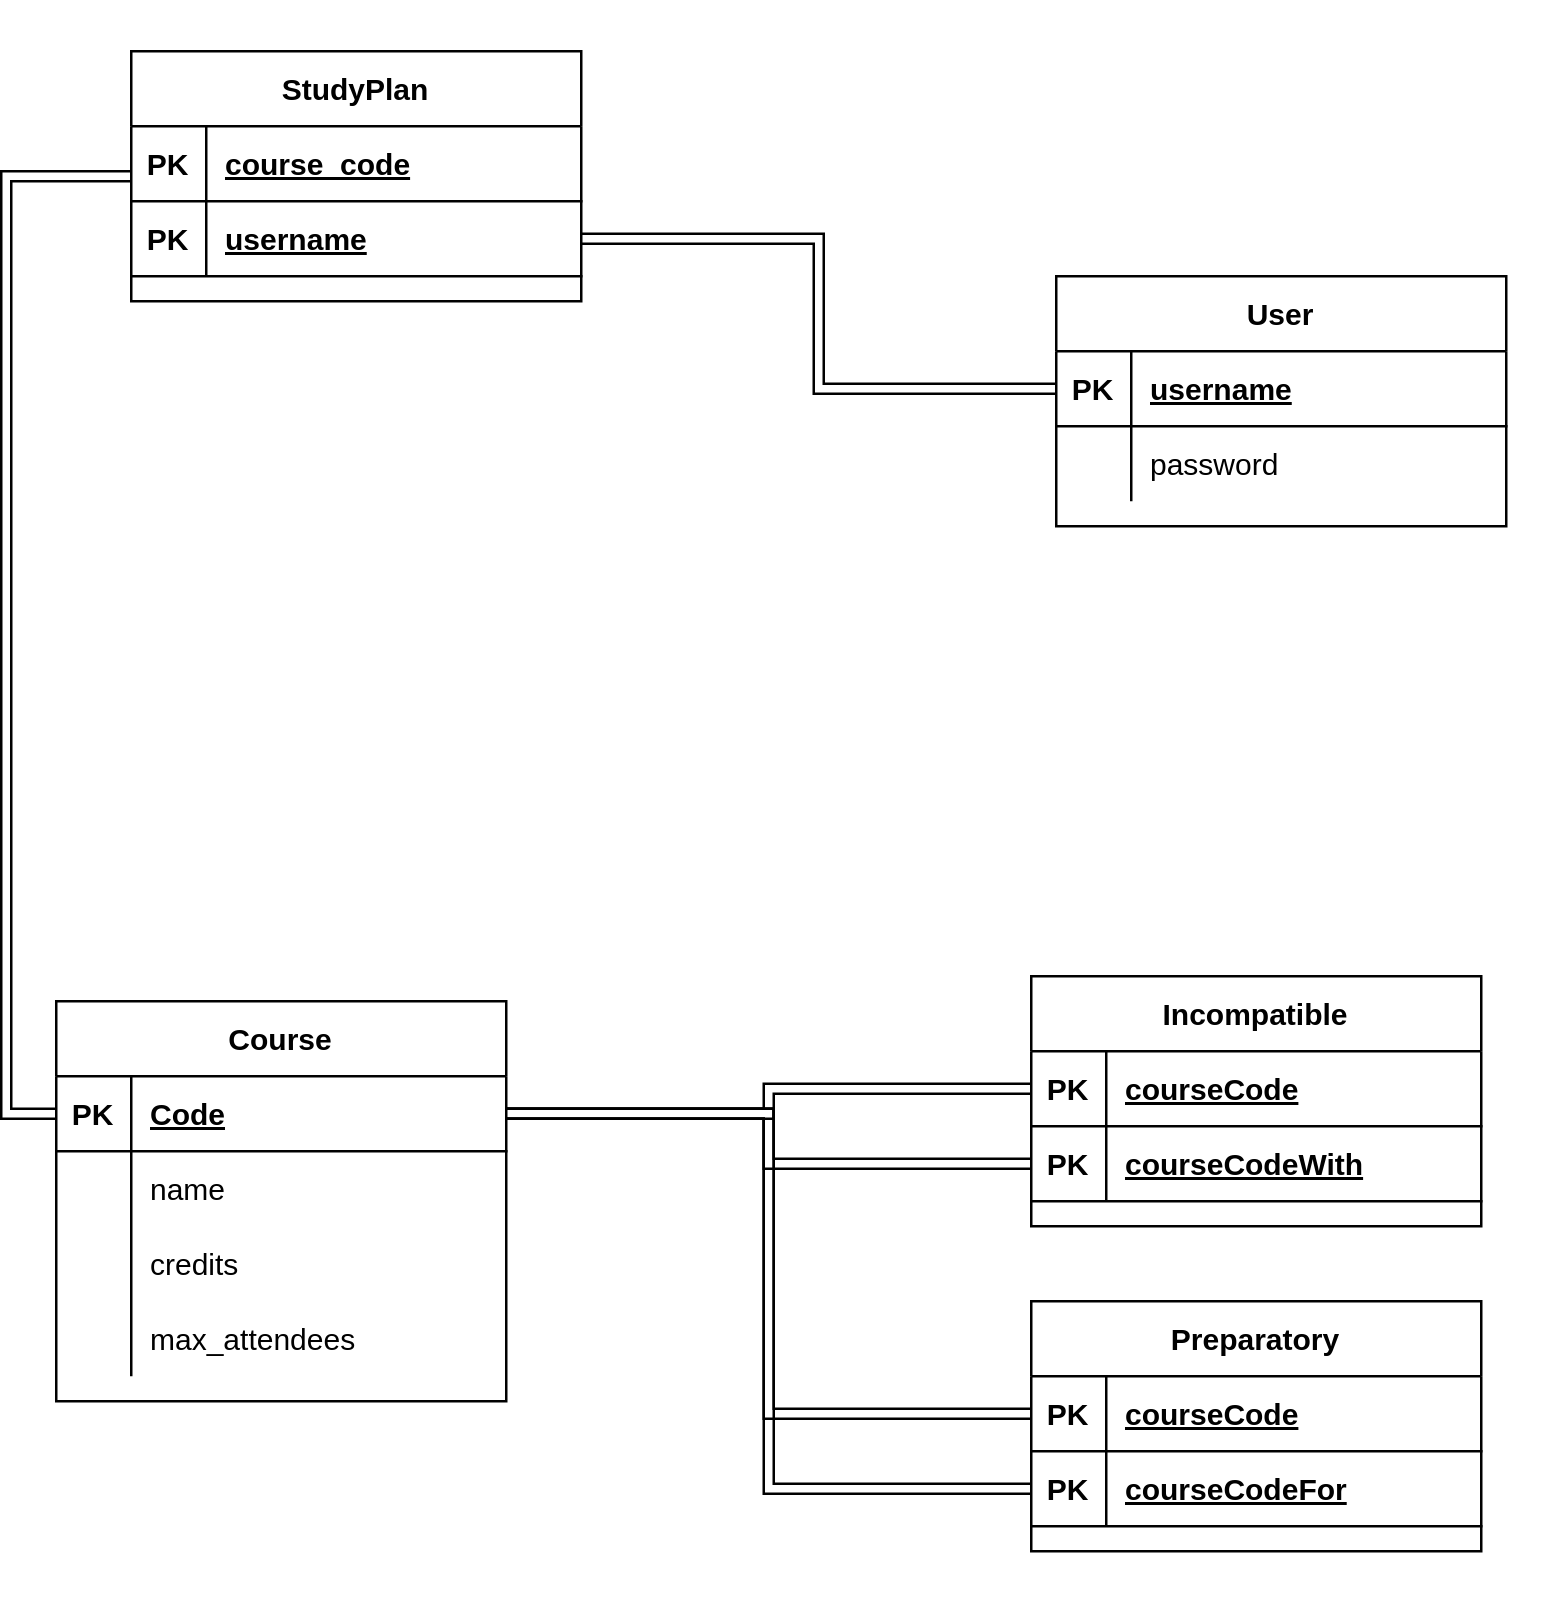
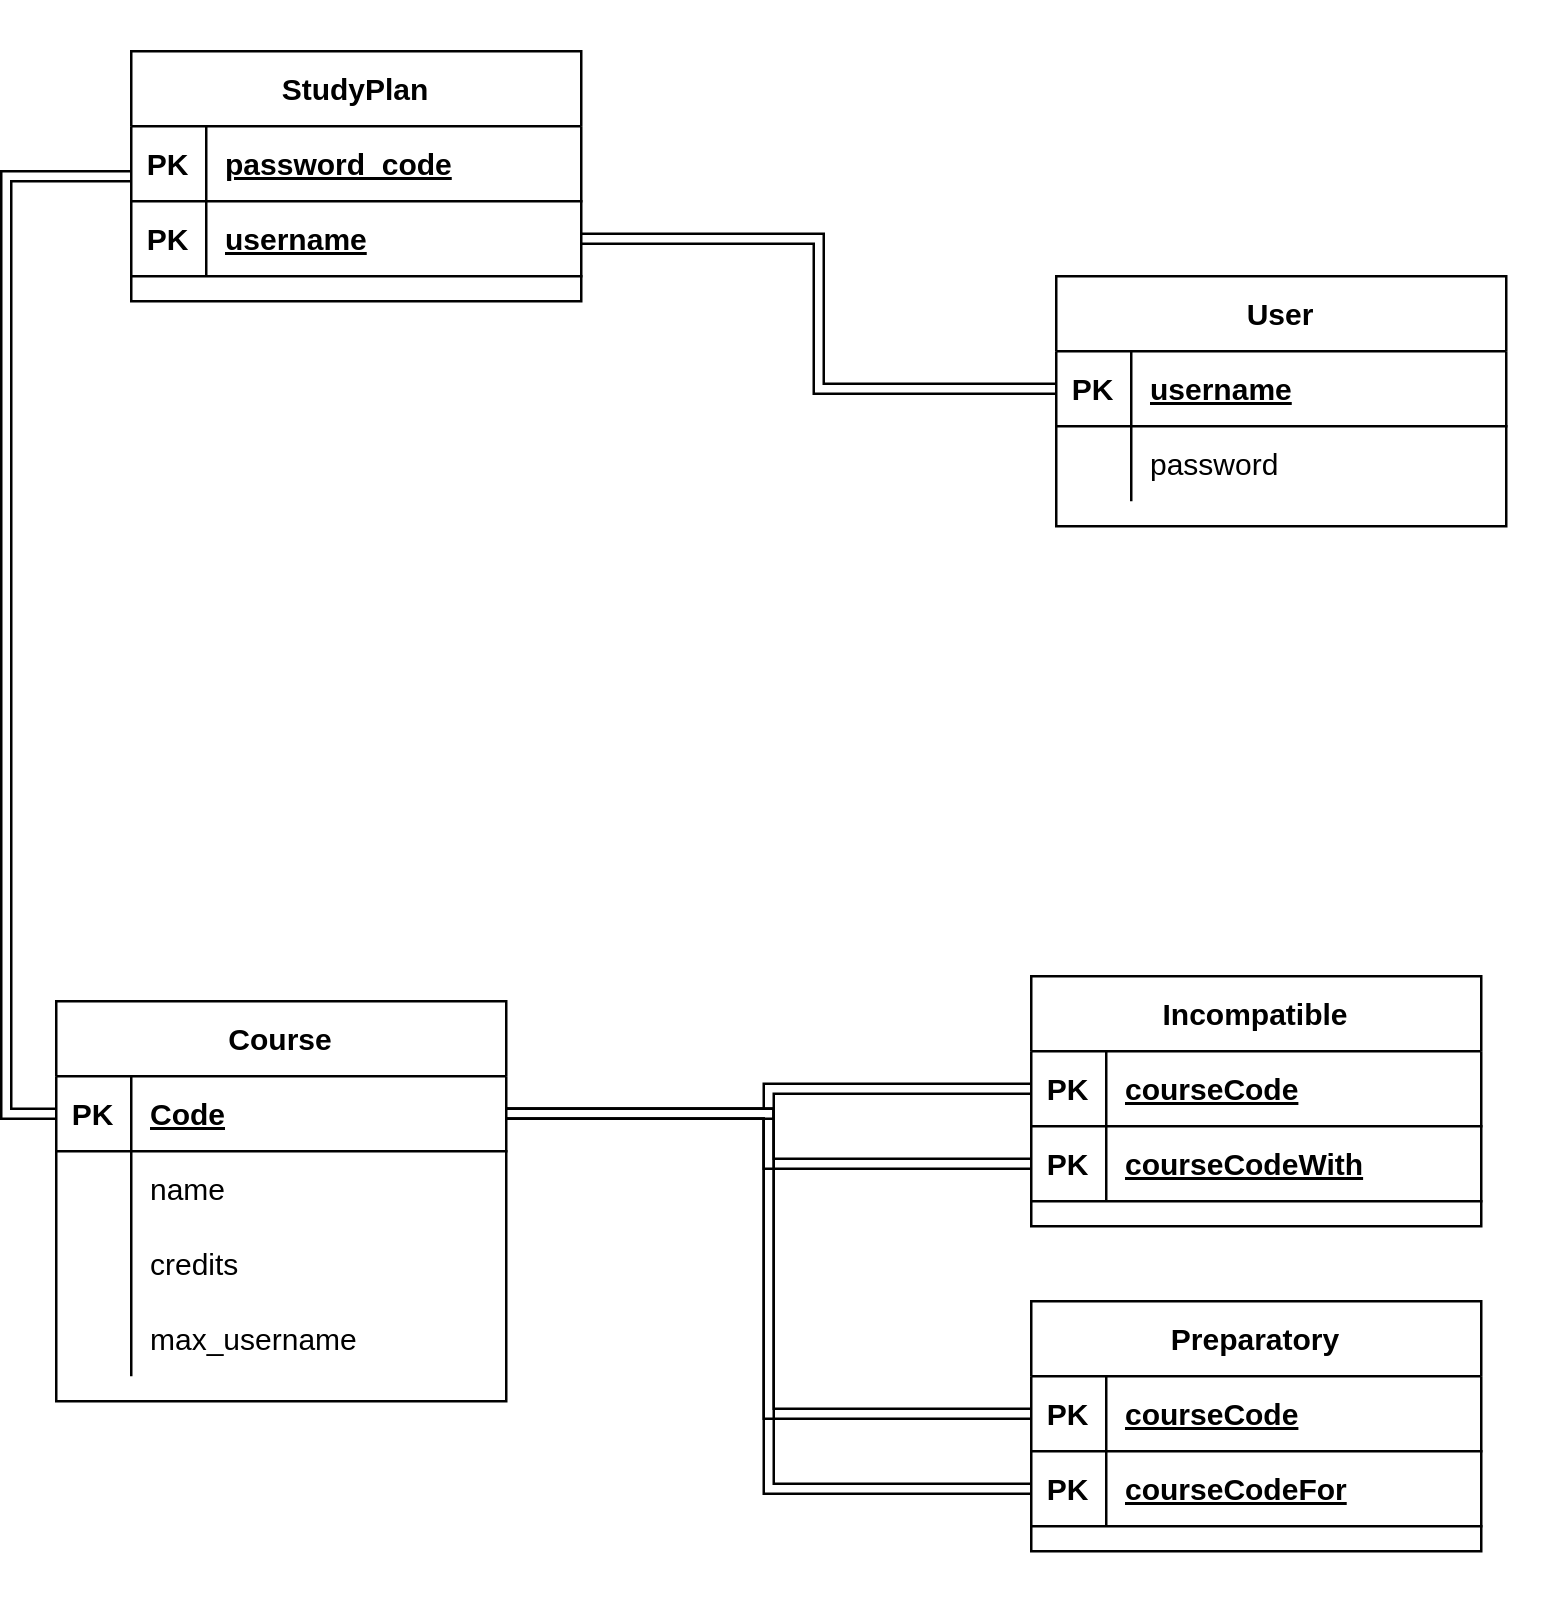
node "course_code": label "course_code" -> "password_code"
node "max_attendees": label "max_attendees" -> "max_username"
